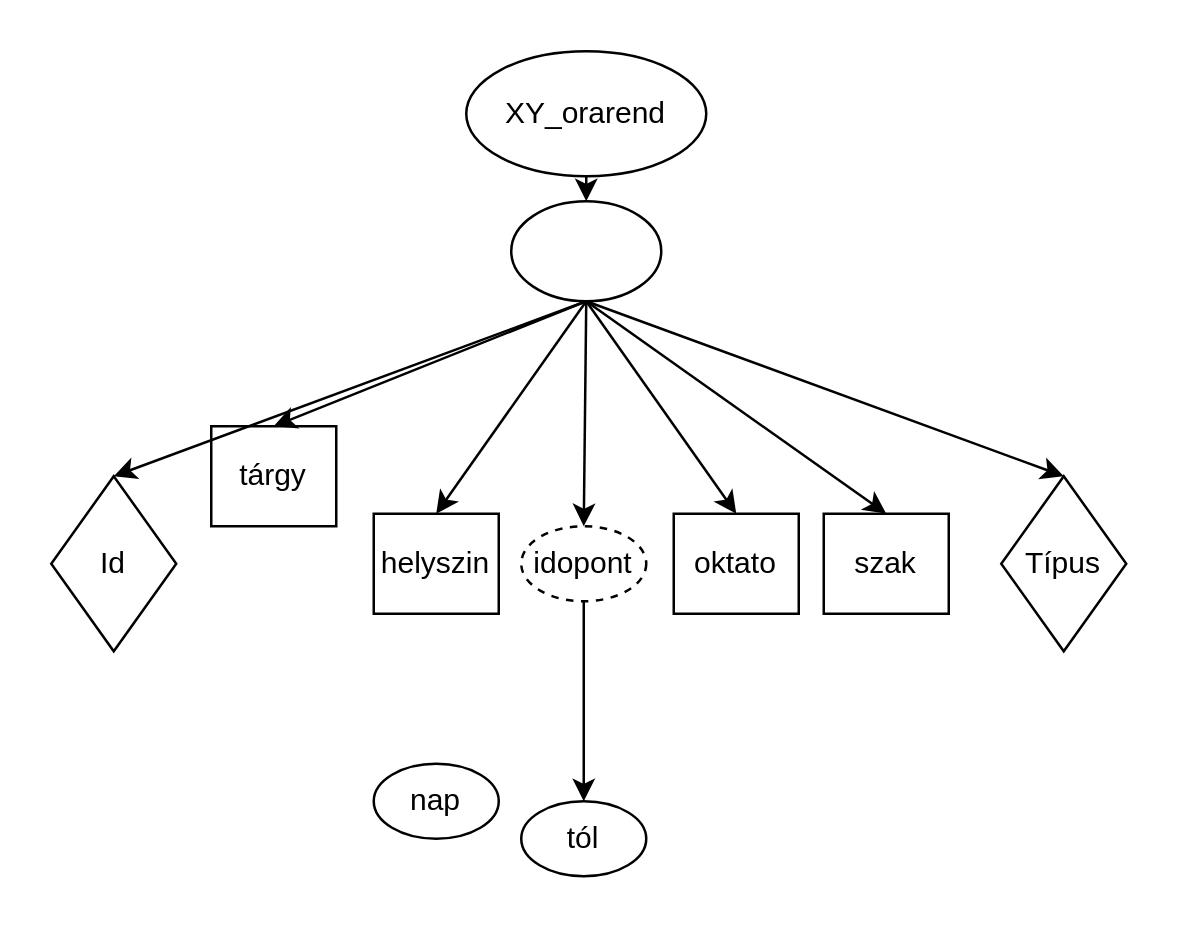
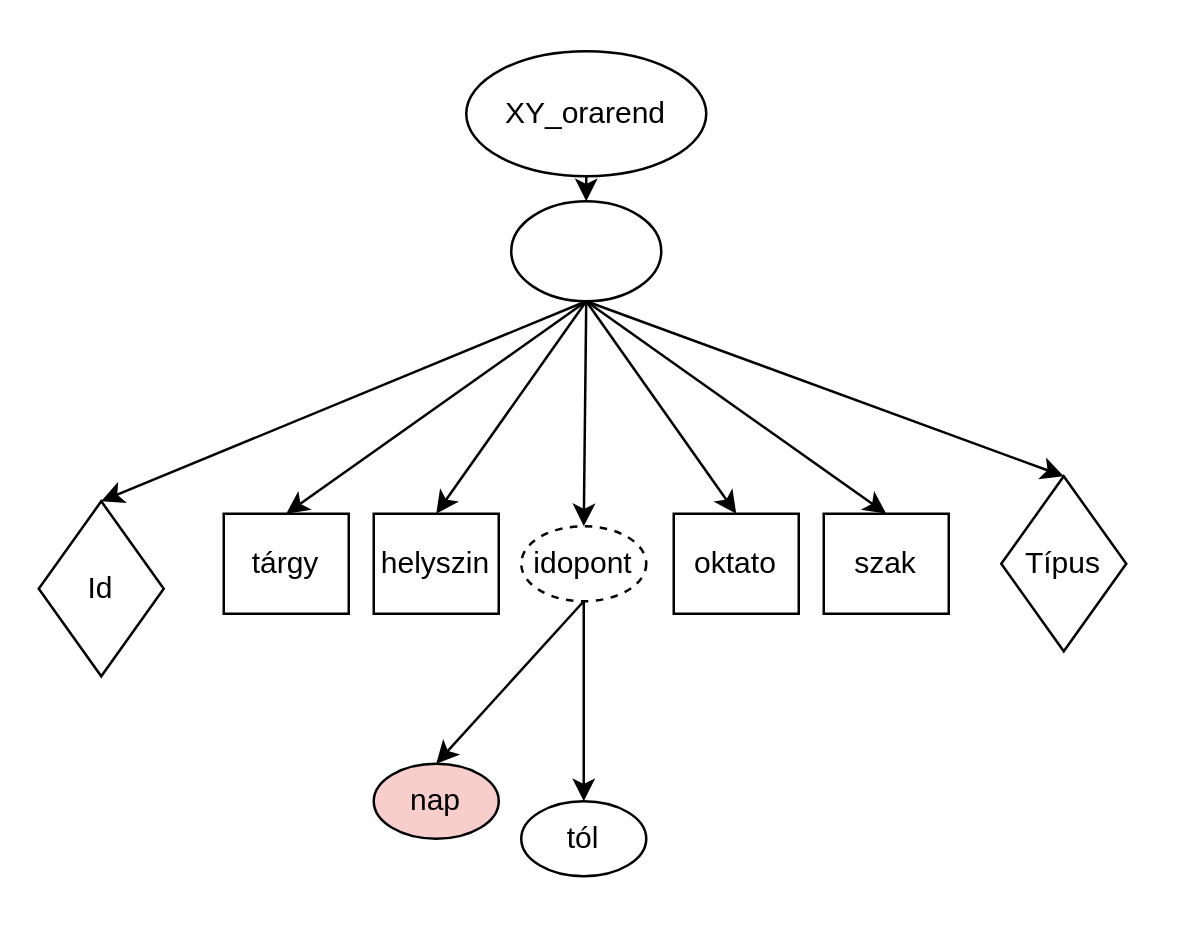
node "tárgy": moved (274, 476) -> (286, 564)
node "Id": moved (114, 564) -> (101, 589)
edge "idopont" -> "nap": added
node "nap": fillcolor #ffffff -> #f8cecc
